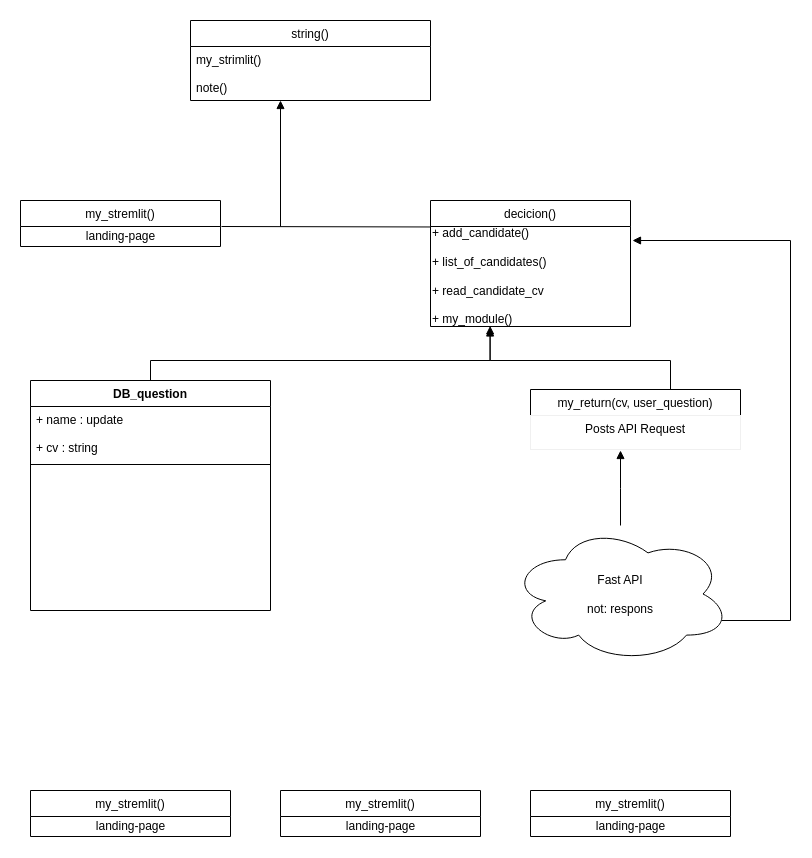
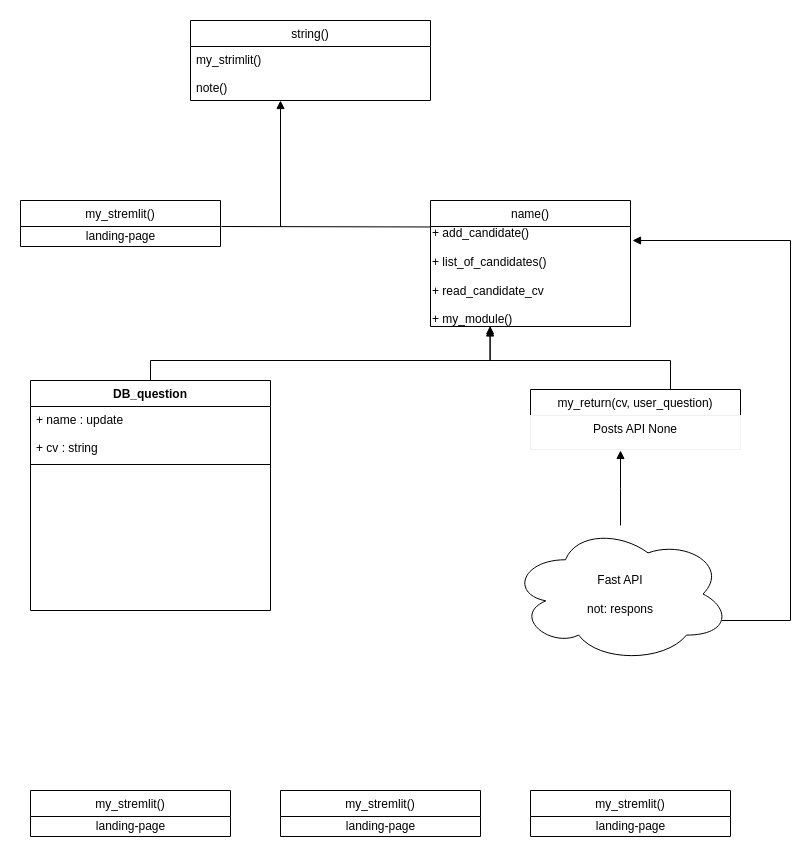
node "decicion()": label "decicion()" -> "name()"
node "Posts API Request": label "Posts API Request" -> "Posts API None"
